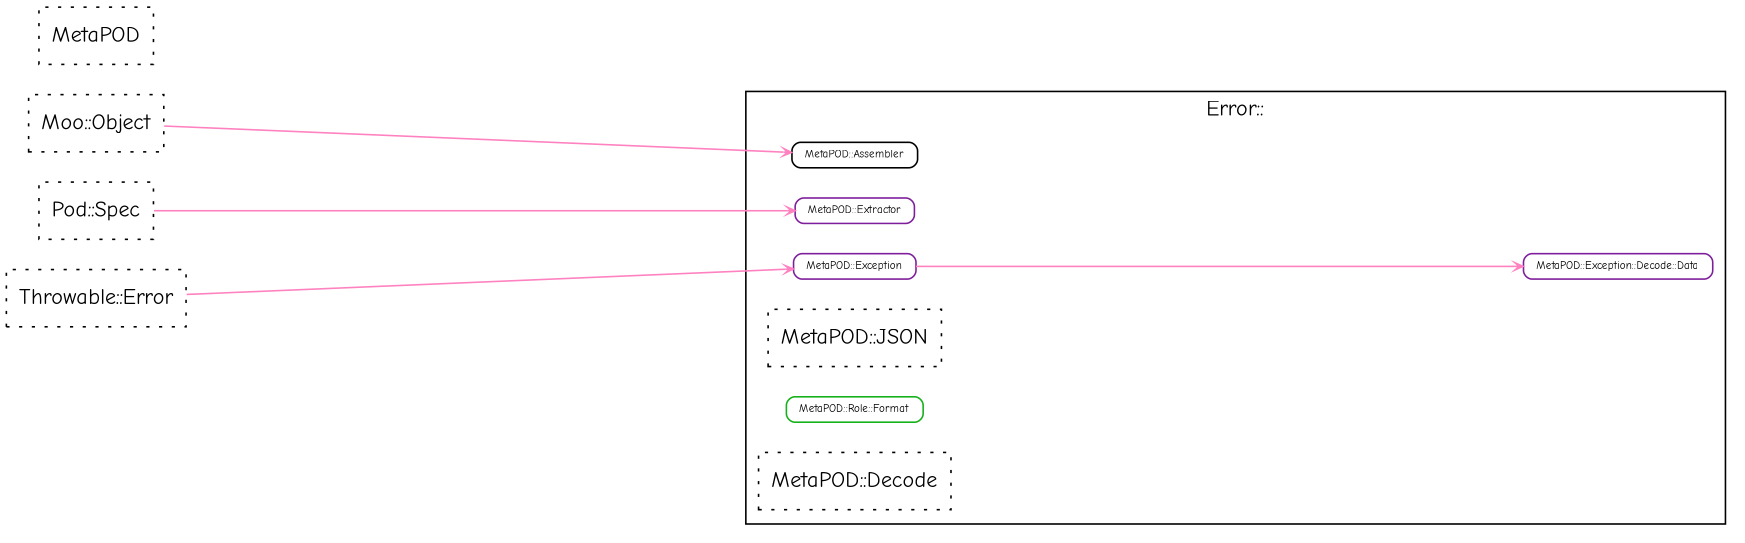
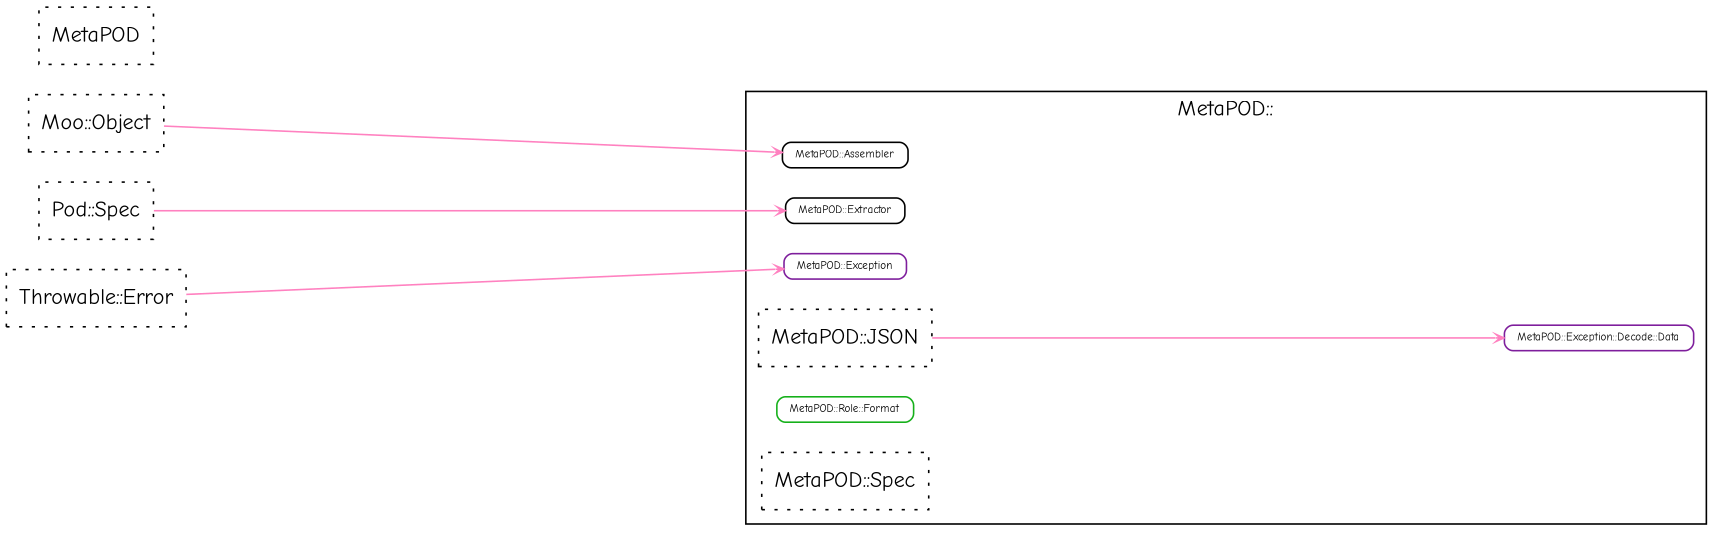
cluster "Error::": label "Error::" -> "MetaPOD::"
node "MetaPOD::Extractor": color #7e1e9c -> black
edge "MetaPOD::Exception" -> "MetaPOD::Exception::Decode::Data": now "MetaPOD::JSON" -> "MetaPOD::Exception::Decode::Data"
node "MetaPOD::Decode": label "MetaPOD::Decode" -> "MetaPOD::Spec"
